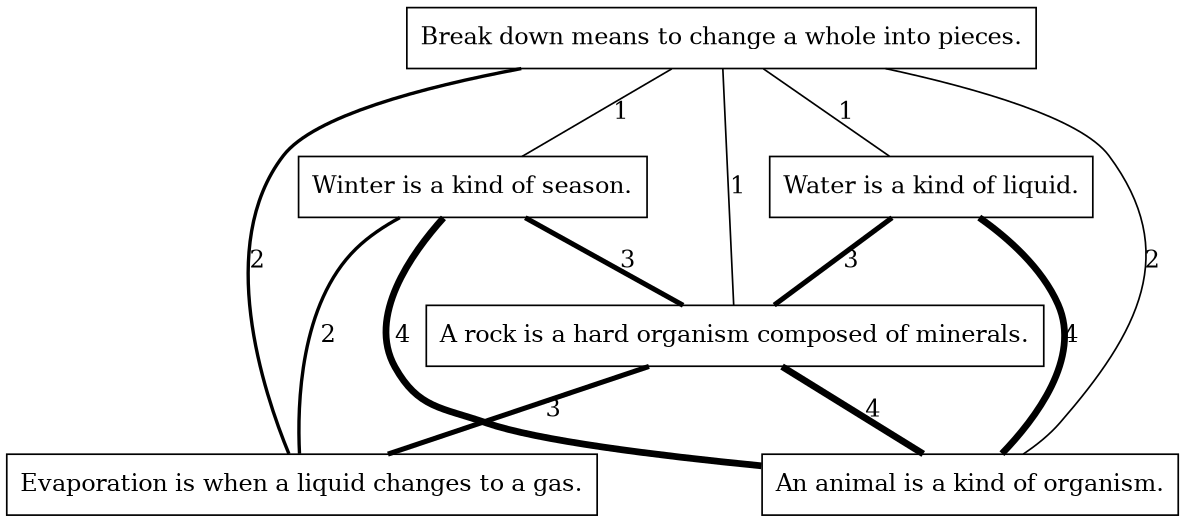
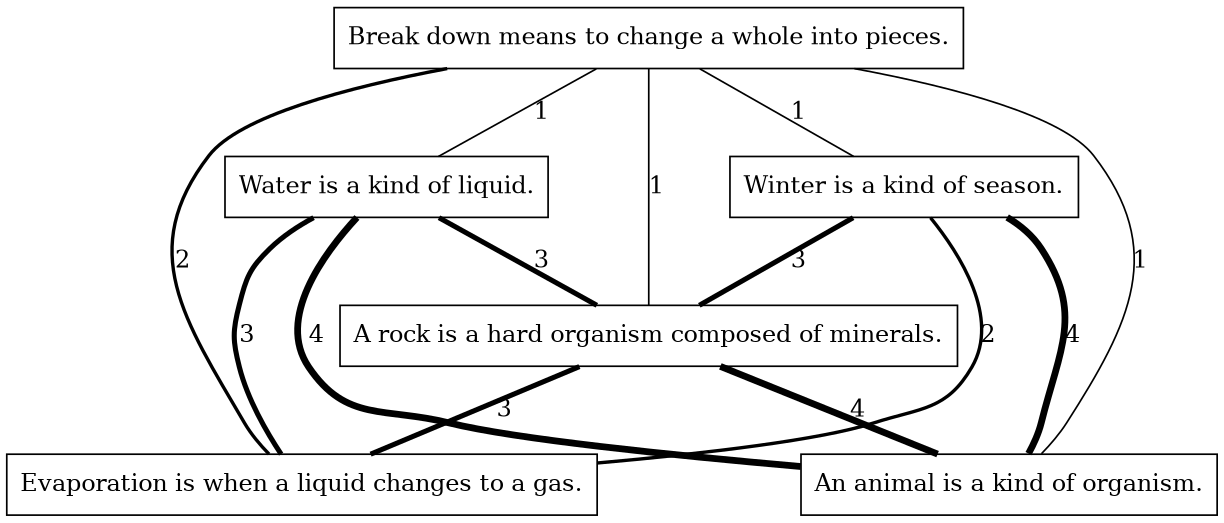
edge "Break down means to change a whole into pieces." -- "An animal is a kind of organism.": label "2" -> "1"
edge "Water is a kind of liquid." -- "Evaporation is when a liquid changes to a gas.": added, label "3"
